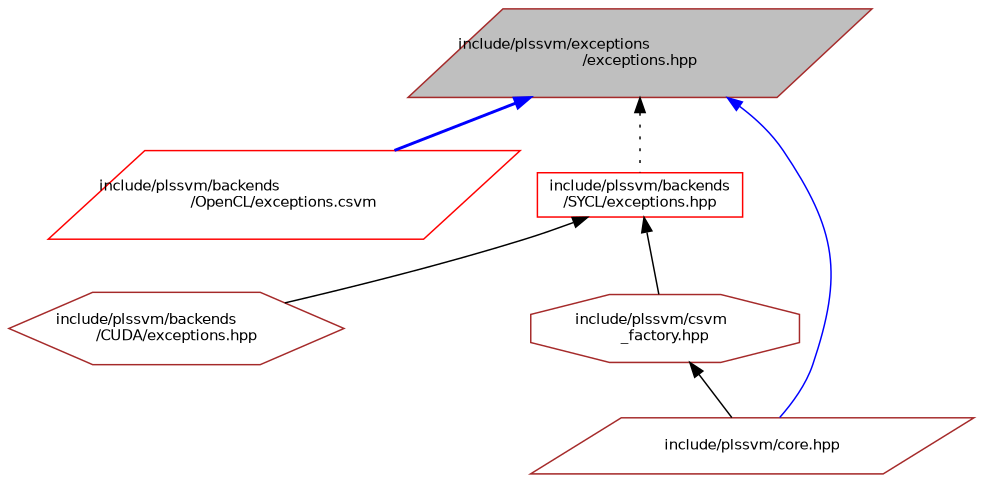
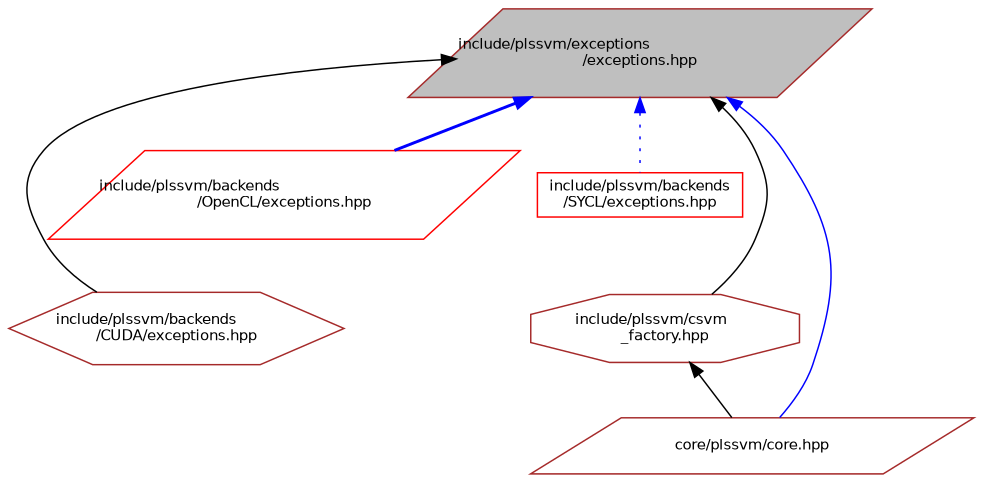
edge "include/plssvm/backends /SYCL/exceptions.hpp" -> "include/plssvm/exceptions /exceptions.hpp": color black -> blue
node "include/plssvm/backends /OpenCL/exceptions.csvm": label "include/plssvm/backends /OpenCL/exceptions.csvm" -> "include/plssvm/backends /OpenCL/exceptions.hpp"
edge "include/plssvm/csvm _factory.hpp" -> "include/plssvm/backends /SYCL/exceptions.hpp": now "include/plssvm/csvm _factory.hpp" -> "include/plssvm/exceptions /exceptions.hpp"
edge "include/plssvm/backends /CUDA/exceptions.hpp" -> "include/plssvm/backends /SYCL/exceptions.hpp": now "include/plssvm/backends /CUDA/exceptions.hpp" -> "include/plssvm/exceptions /exceptions.hpp"
node "include/plssvm/core.hpp": label "include/plssvm/core.hpp" -> "core/plssvm/core.hpp"
